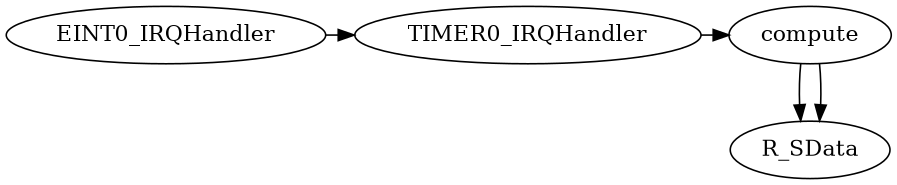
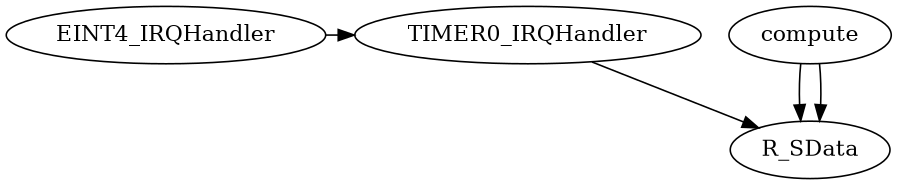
node "EINT0_IRQHandler": label "EINT0_IRQHandler" -> "EINT4_IRQHandler"
edge "TIMER0_IRQHandler" -> "compute": now "TIMER0_IRQHandler" -> "R_SData"
